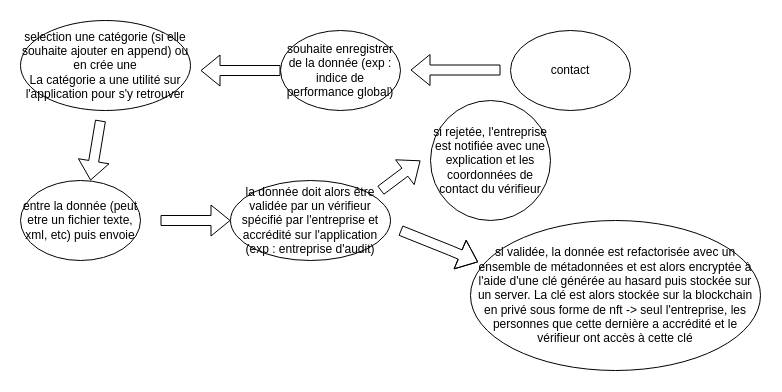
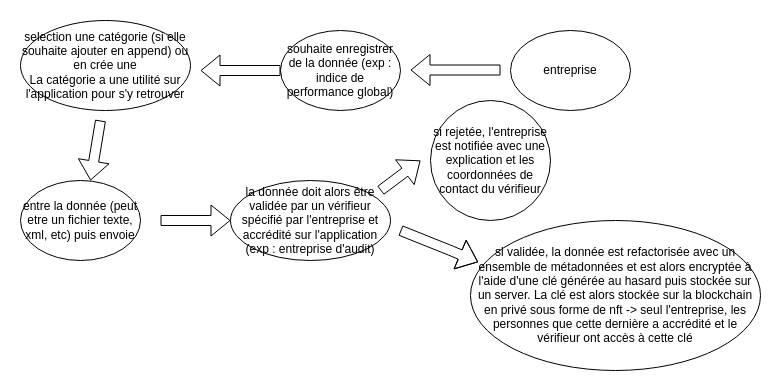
node "contact": label "contact" -> "entreprise"
